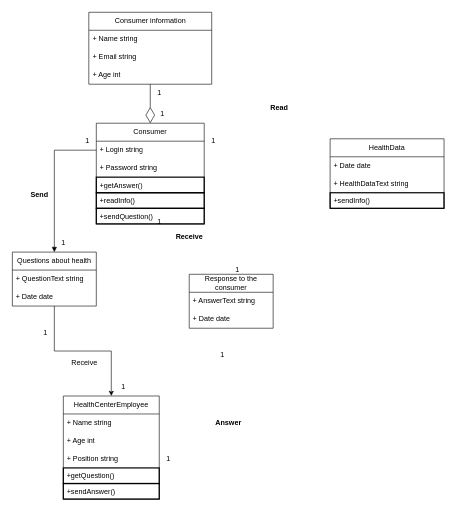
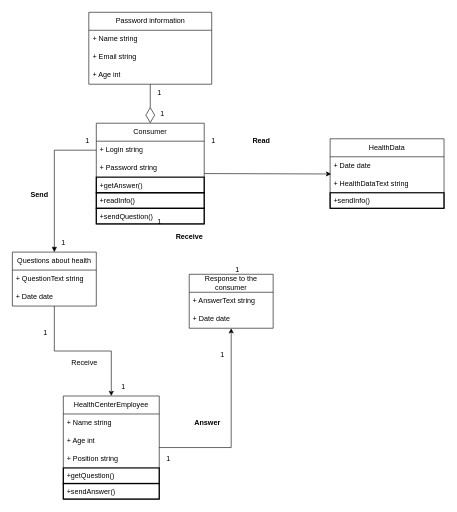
node "Consumer information": label "Consumer information" -> "Password information"
node "Read": moved (279, 108) -> (261, 141)
edge "Consumer" -> "+ HealthDataText string": added
node "Answer": moved (228, 423) -> (207, 423)
edge "HealthCenterEmployee" -> "Response to the consumer": added
